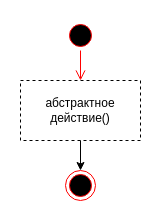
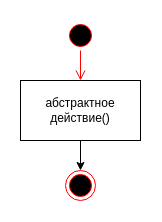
node "абстрактное действие()": style dashed -> solid
